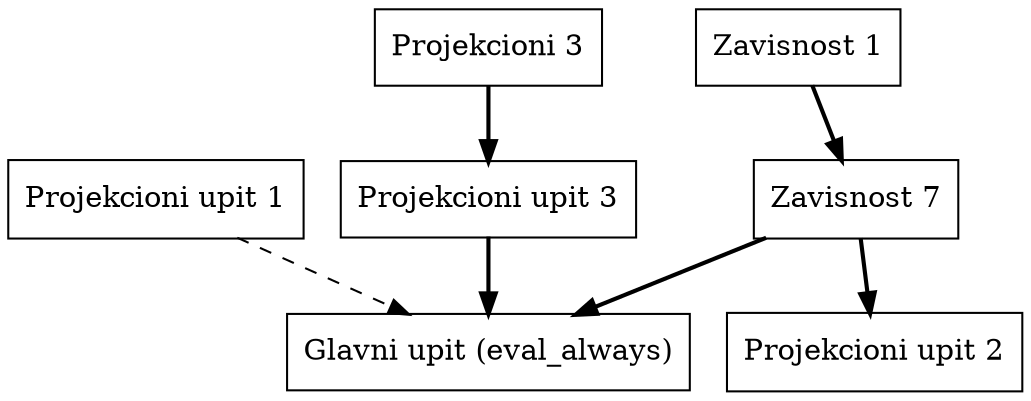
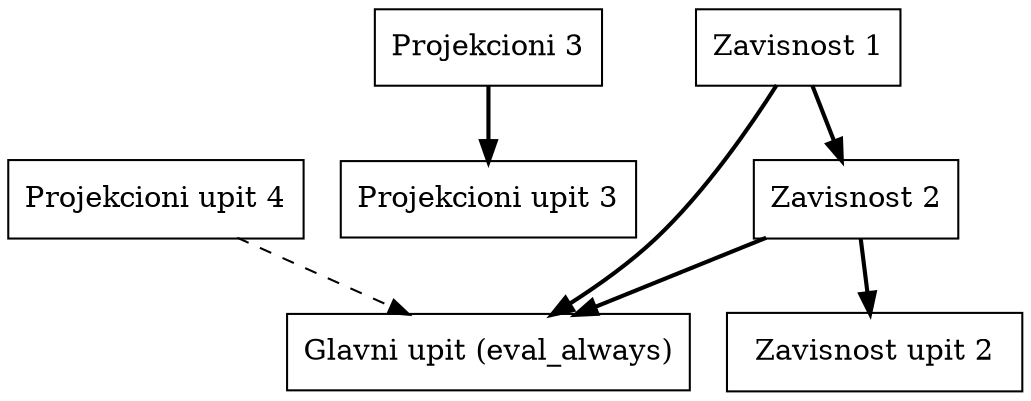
node "Projekcioni upit 1": label "Projekcioni upit 1" -> "Projekcioni upit 4"
node "Zavisnost 7": label "Zavisnost 7" -> "Zavisnost 2"
edge "Projekcioni upit 3" -> "Glavni upit (eval_always)": now "Zavisnost 1" -> "Glavni upit (eval_always)"
node "Projekcioni upit 2": label "Projekcioni upit 2" -> "Zavisnost upit 2"
